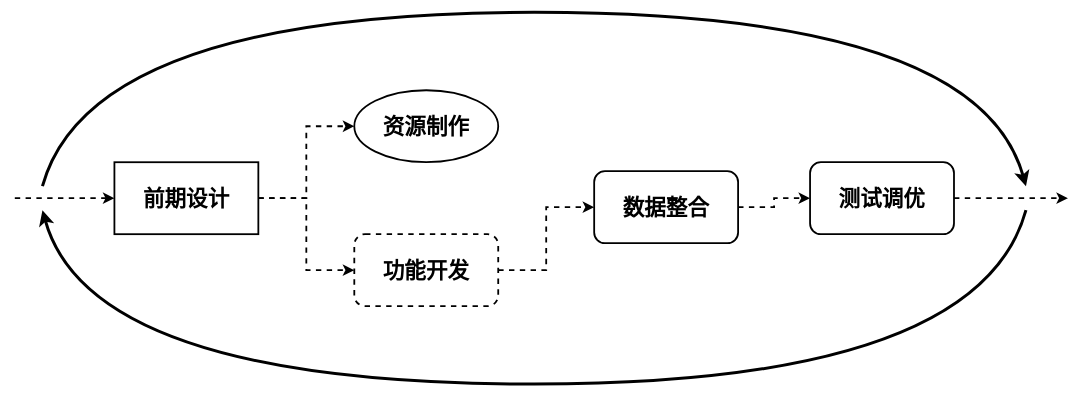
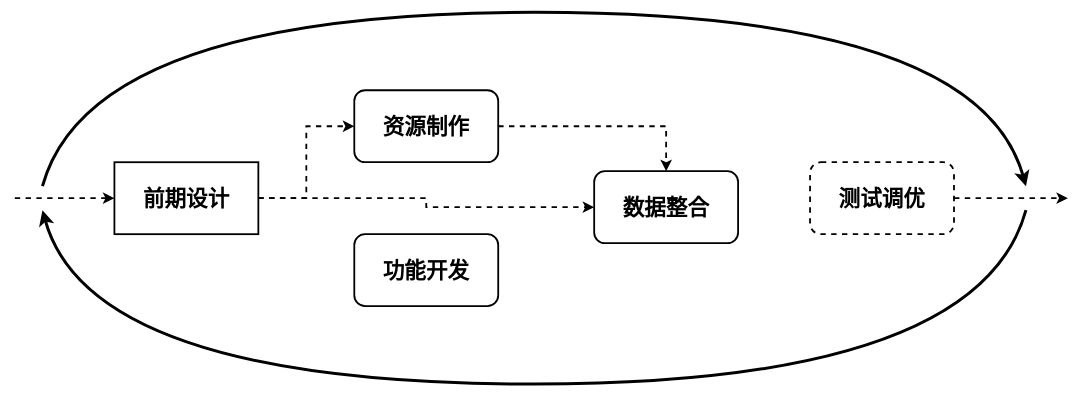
node "资源制作": shape ellipse -> rounded rectangle
edge "资源制作" -> "数据整合": added
node "测试调优": style solid -> dashed
edge "数据整合" -> "测试调优": removed
edge "前期设计" -> "功能开发": now "前期设计" -> "数据整合"
edge "功能开发" -> "数据整合": removed
node "功能开发": style dashed -> solid
